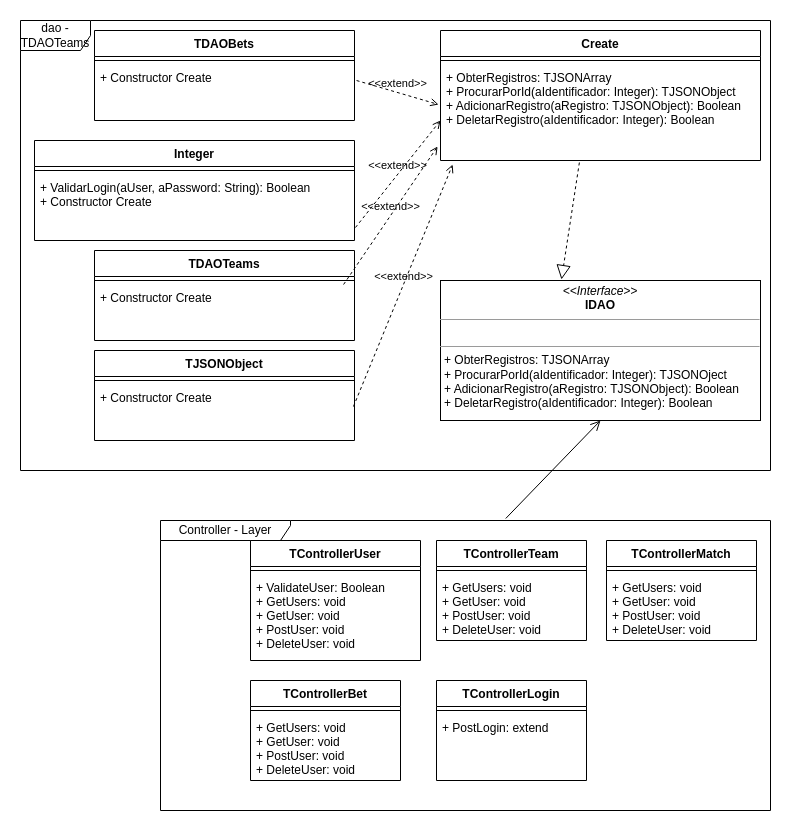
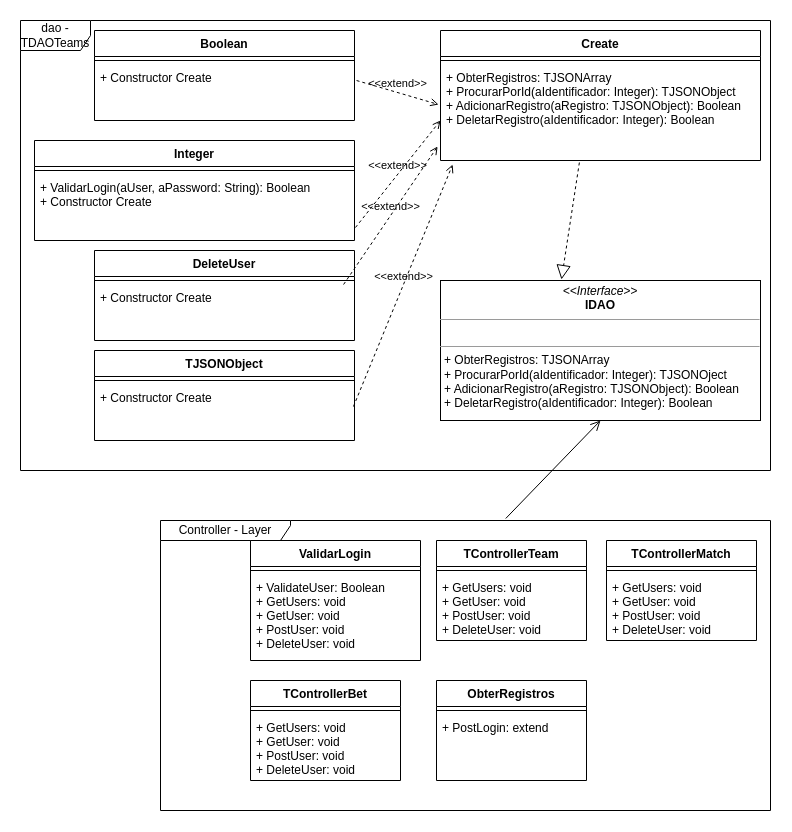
node "TDAOBets": label "TDAOBets" -> "Boolean"
node "TDAOTeams": label "TDAOTeams" -> "DeleteUser"
node "TControllerUser": label "TControllerUser" -> "ValidarLogin"
node "TControllerLogin": label "TControllerLogin" -> "ObterRegistros"
